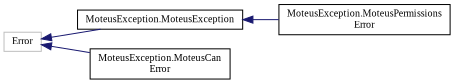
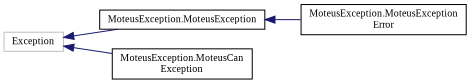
node "MoteusException.MoteusPermissions Error": label "MoteusException.MoteusPermissions Error" -> "MoteusException.MoteusException Error"
node "Error": label "Error" -> "Exception"
node "MoteusException.MoteusCan Error": label "MoteusException.MoteusCan Error" -> "MoteusException.MoteusCan Exception"
